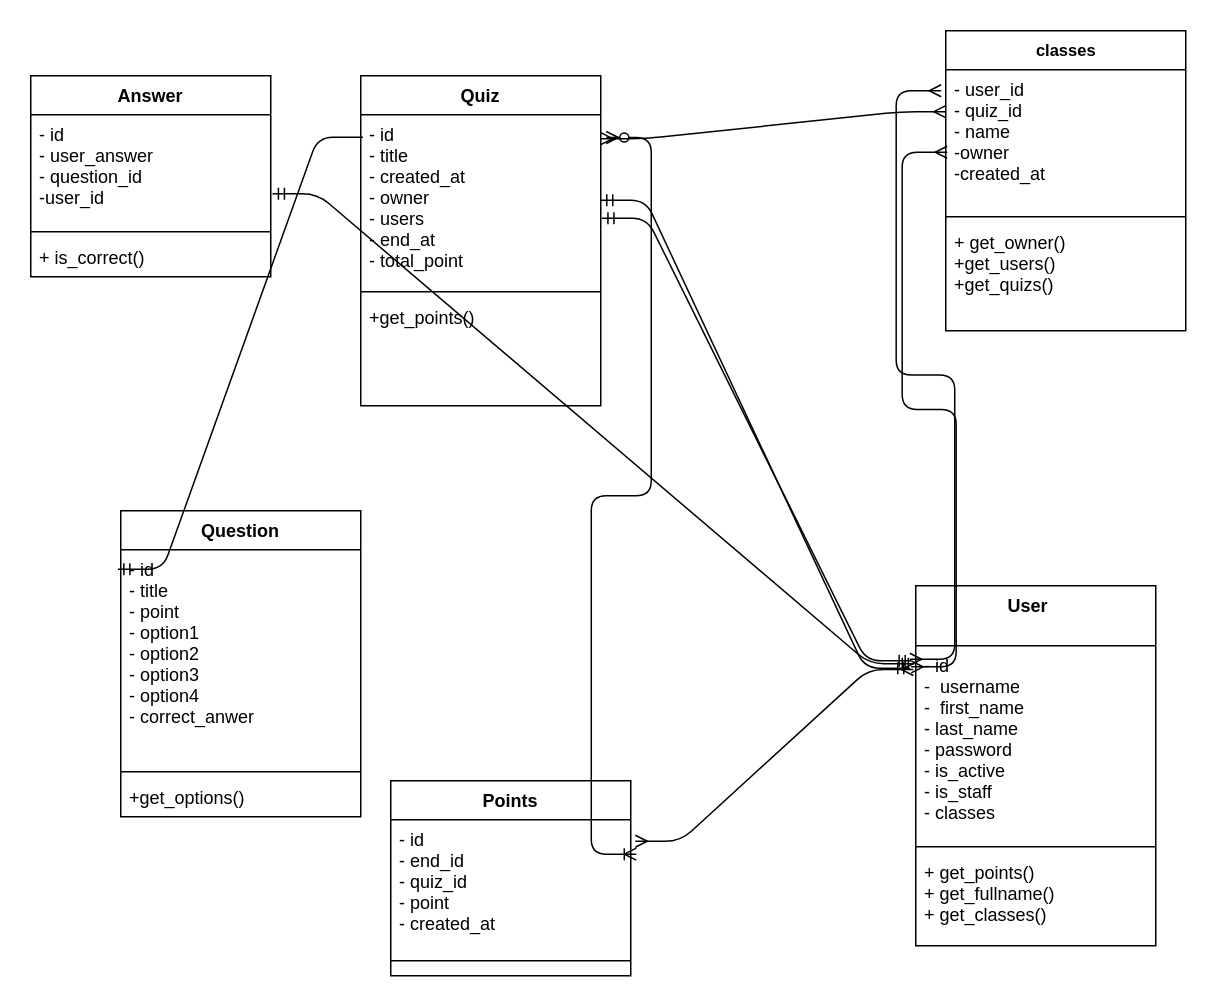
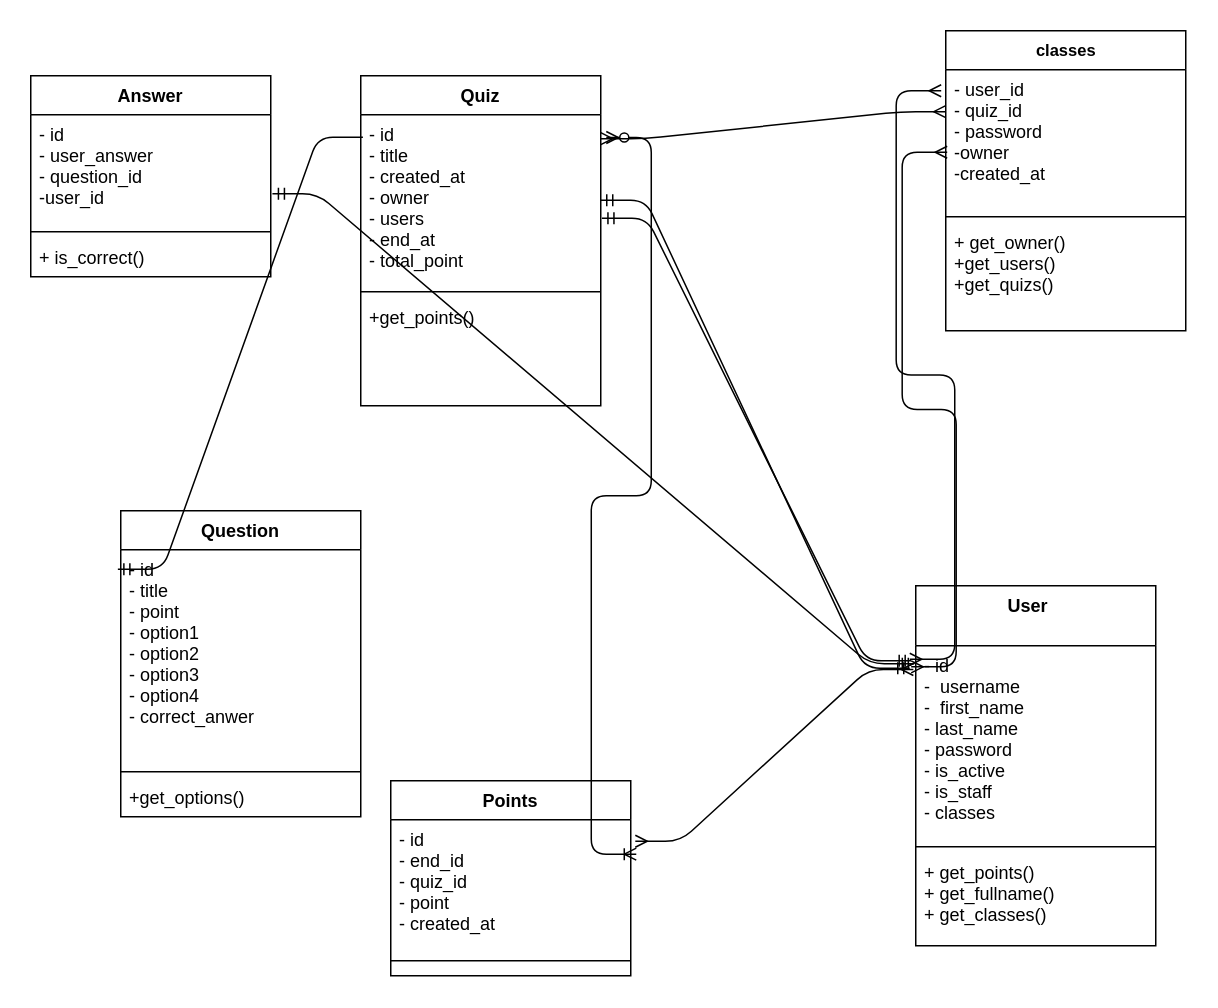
node "- user_id - quiz_id - name -owner -created_at": label "- user_id - quiz_id - name -owner -created_at" -> "- user_id - quiz_id - password -owner -created_at"
